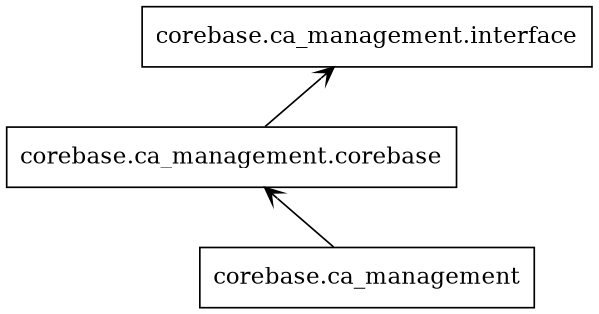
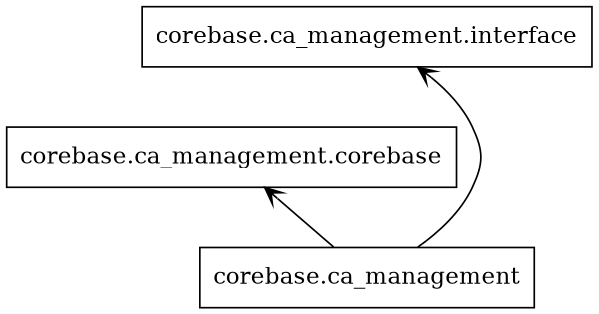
edge "corebase.ca_management.corebase" -> "corebase.ca_management.interface": now "corebase.ca_management" -> "corebase.ca_management.interface"
